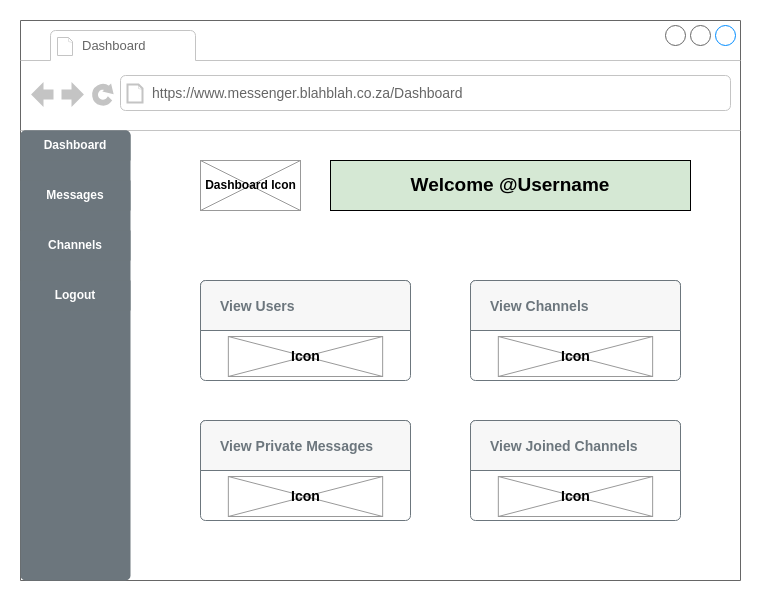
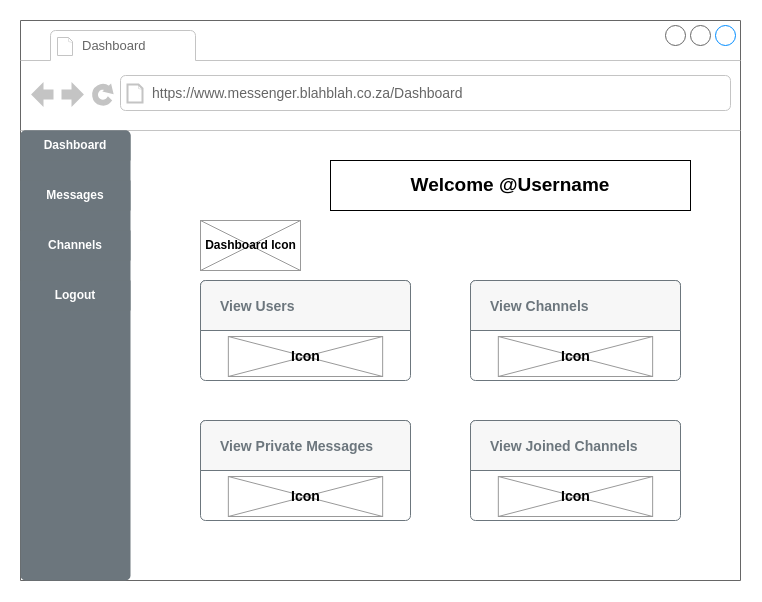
node "Dashboard Icon": moved (251, 186) -> (251, 246)
node "Welcome @Username": fillcolor #d5e8d4 -> #ffffff
